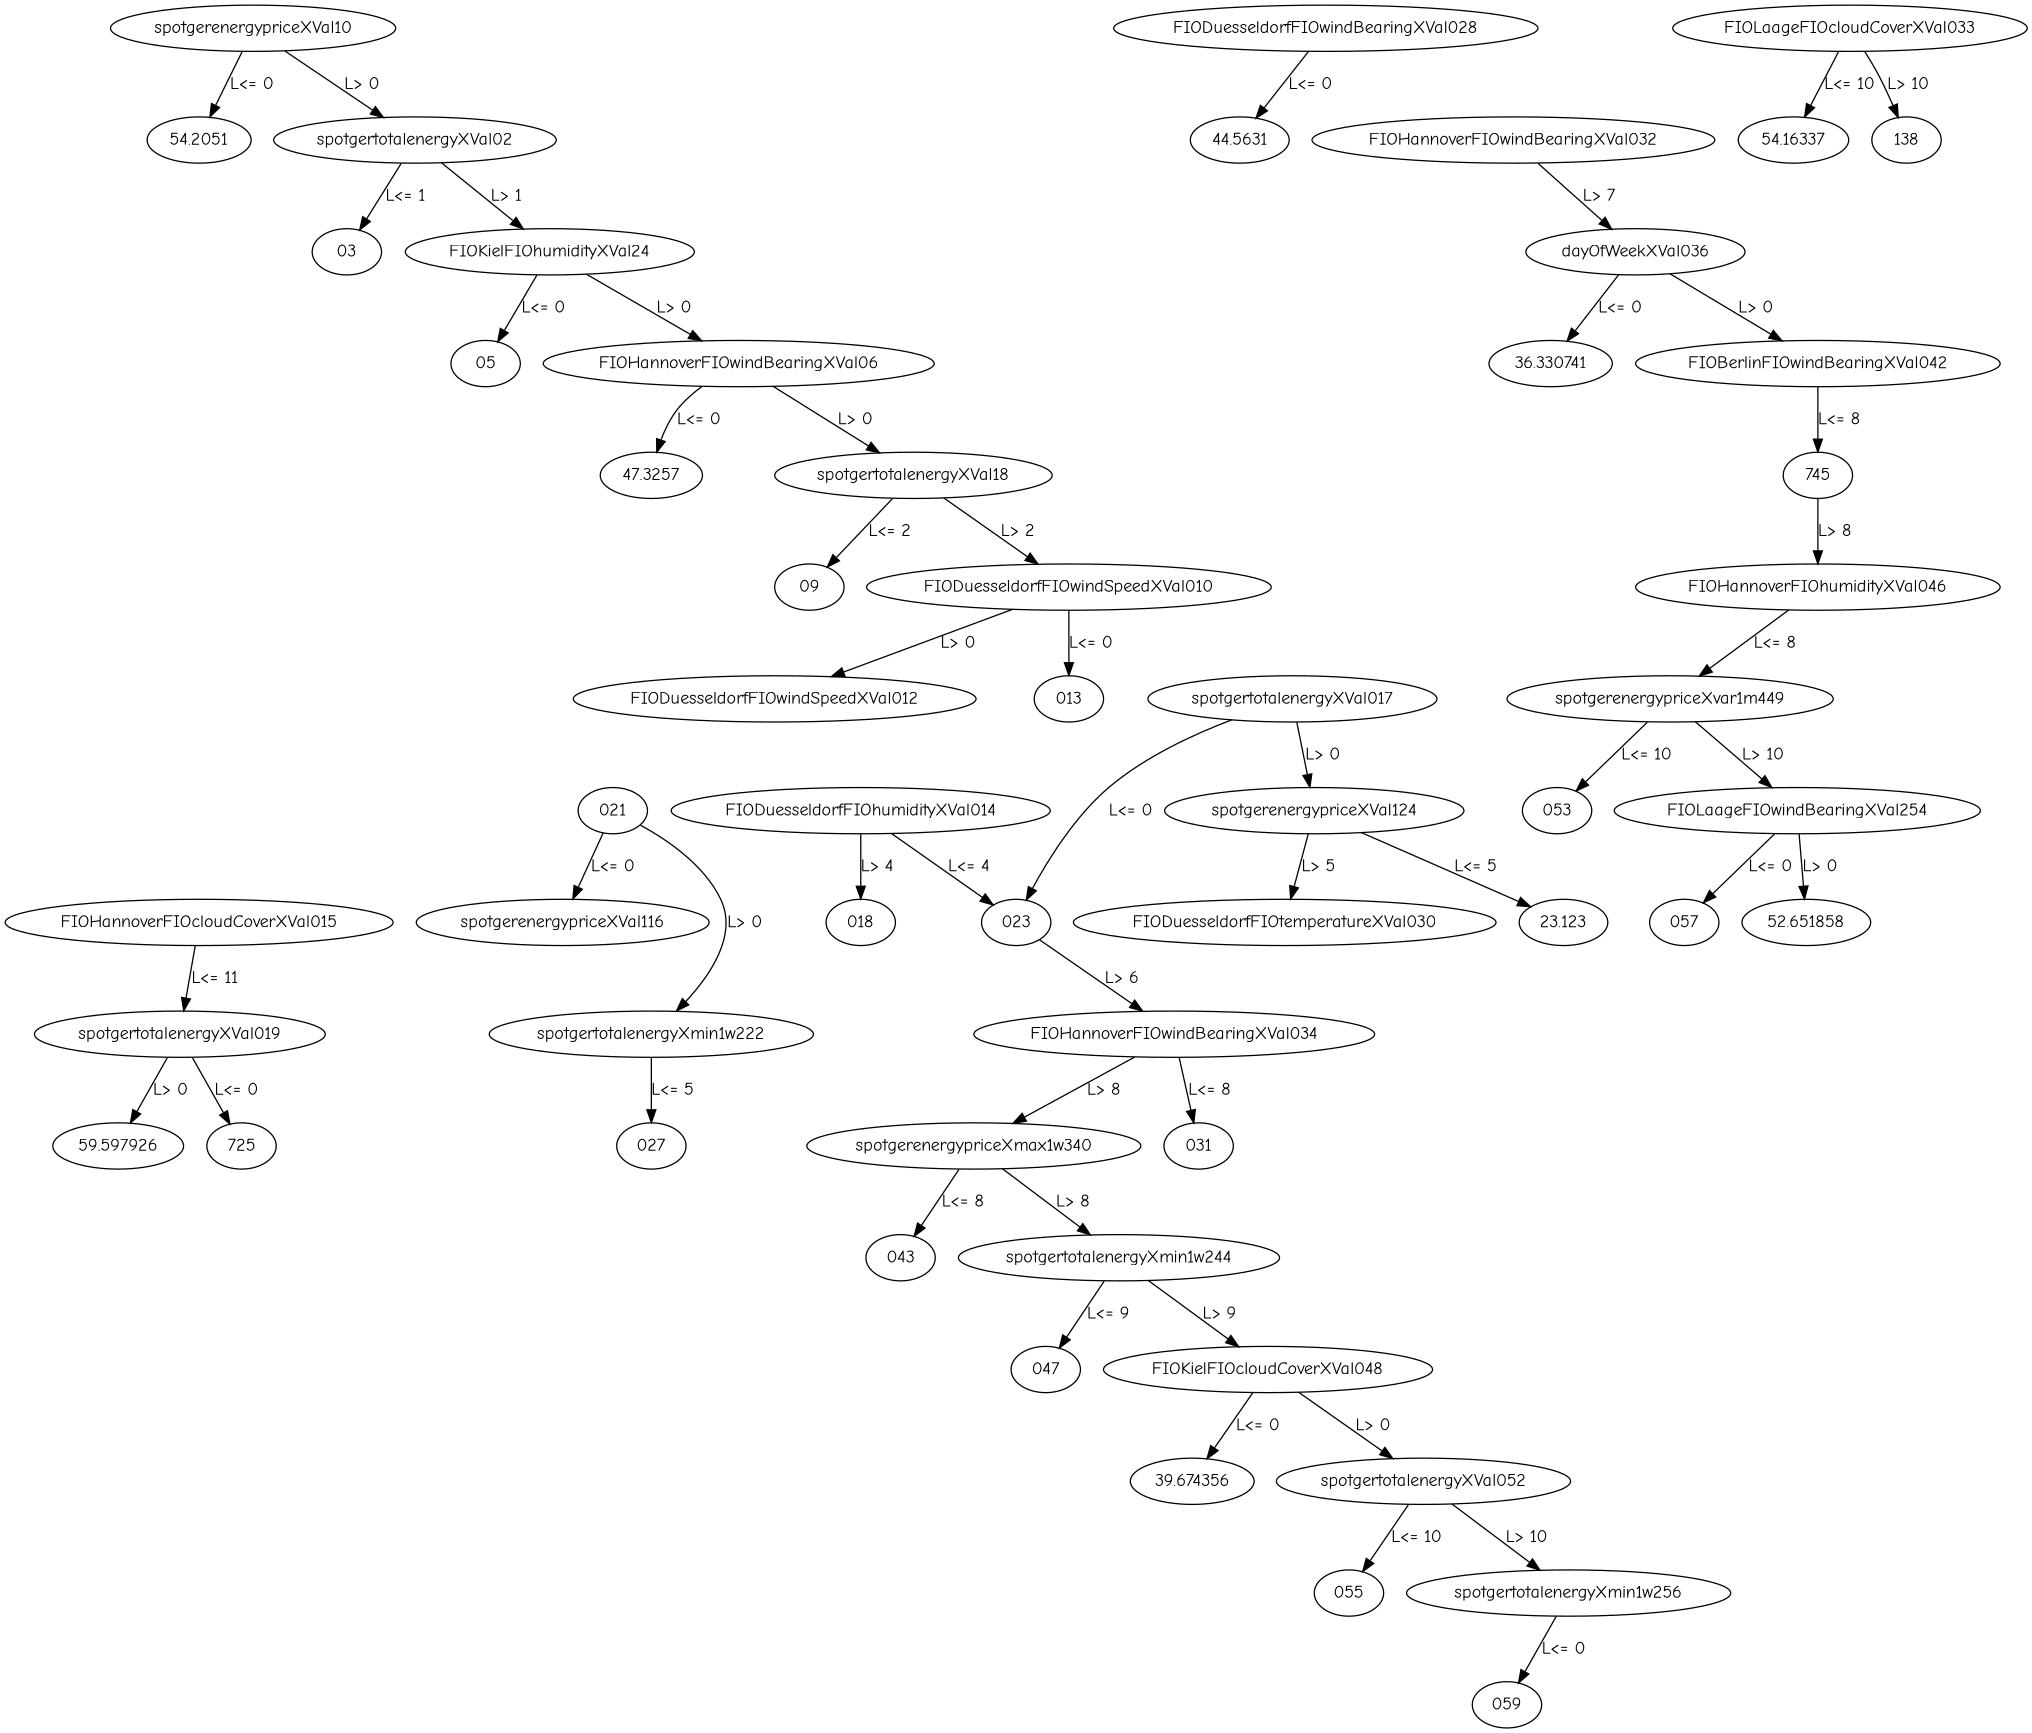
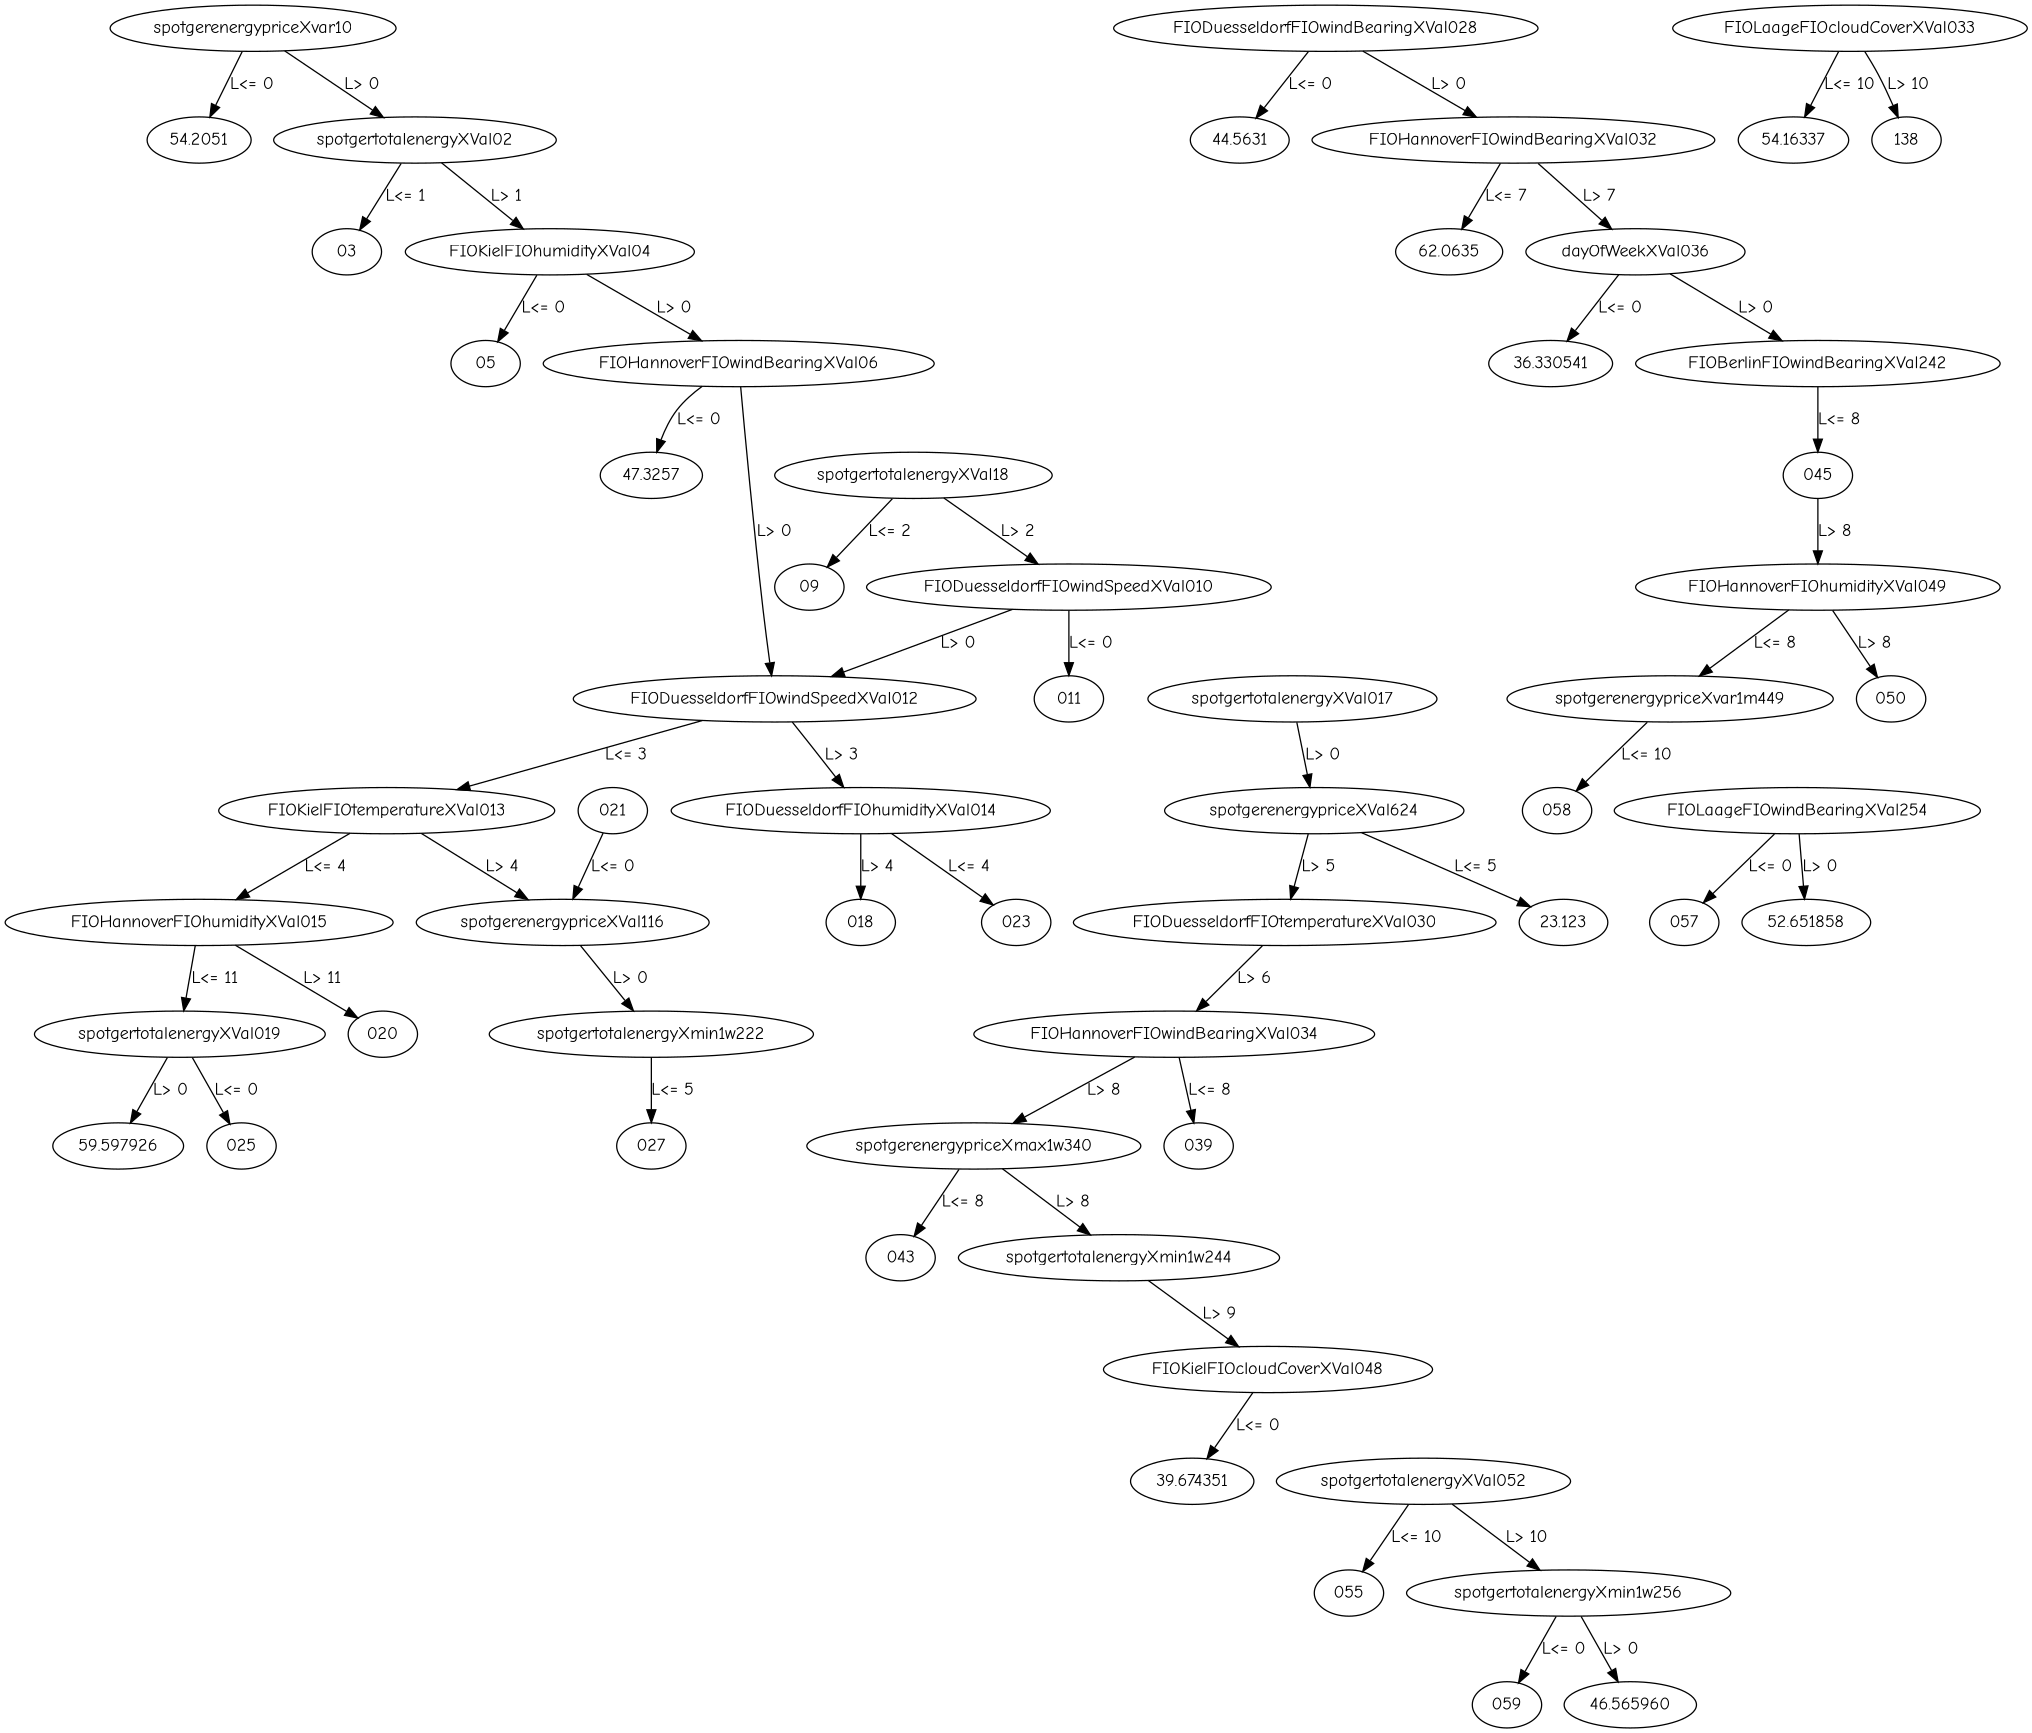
node "spotgerenergypriceXVal10": label "spotgerenergypriceXVal10" -> "spotgerenergypriceXvar10"
edge "FIODuesseldorfFIOwindBearingXVal028" -> "FIOHannoverFIOwindBearingXVal032": added, label "L> 0"
node "FIOKielFIOhumidityXVal24": label "FIOKielFIOhumidityXVal24" -> "FIOKielFIOhumidityXVal04"
node "62.0635": added
node "36.330741": label "36.330741" -> "36.330541"
node "FIOBerlinFIOwindBearingXVal042": label "FIOBerlinFIOwindBearingXVal042" -> "FIOBerlinFIOwindBearingXVal242"
edge "FIOHannoverFIOwindBearingXVal06" -> "spotgertotalenergyXVal18": now "FIOHannoverFIOwindBearingXVal06" -> "FIODuesseldorfFIOwindSpeedXVal012"
node "745": label "745" -> "045"
node "FIOHannoverFIOhumidityXVal046": label "FIOHannoverFIOhumidityXVal046" -> "FIOHannoverFIOhumidityXVal049"
node "013": label "013" -> "011"
node "050": added
edge "FIODuesseldorfFIOwindSpeedXVal012" -> "FIODuesseldorfFIOhumidityXVal014": added, label "L> 3"
edge "spotgerenergypriceXvar1m449" -> "FIOLaageFIOwindBearingXVal254": removed, label "L> 10"
edge "spotgertotalenergyXVal017" -> "023": removed, label "L<= 0"
node "FIOKielFIOtemperatureXVal013": added
node "spotgerenergypriceXVal124": label "spotgerenergypriceXVal124" -> "spotgerenergypriceXVal624"
node "053": label "053" -> "058"
edge "021" -> "spotgertotalenergyXmin1w222": now "spotgerenergypriceXVal116" -> "spotgertotalenergyXmin1w222"
node "FIOHannoverFIOcloudCoverXVal015": label "FIOHannoverFIOcloudCoverXVal015" -> "FIOHannoverFIOhumidityXVal015"
edge "023" -> "FIOHannoverFIOwindBearingXVal034": now "FIODuesseldorfFIOtemperatureXVal030" -> "FIOHannoverFIOwindBearingXVal034"
node "020": added
node "725": label "725" -> "025"
node "031": label "031" -> "039"
node "047": removed
edge "FIOKielFIOcloudCoverXVal048" -> "spotgertotalenergyXVal052": removed, label "L> 0"
node "39.674356": label "39.674356" -> "39.674351"
node "46.565960": added
